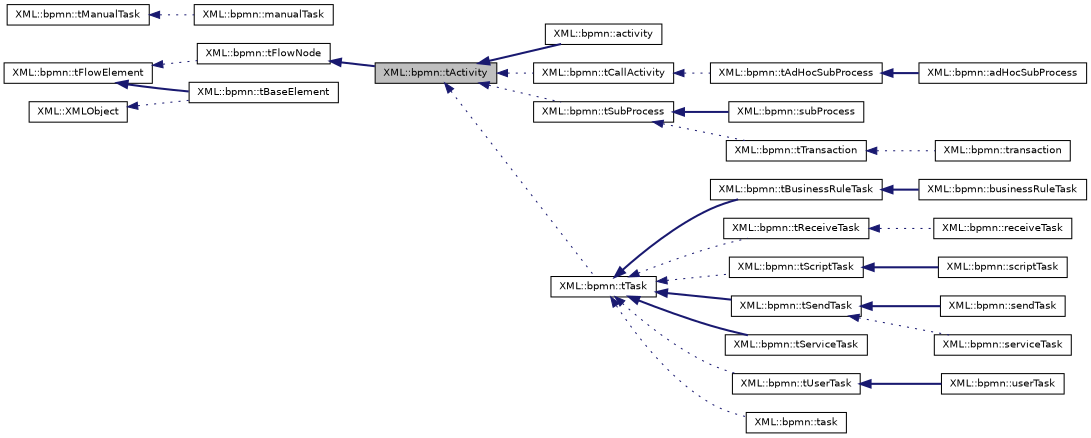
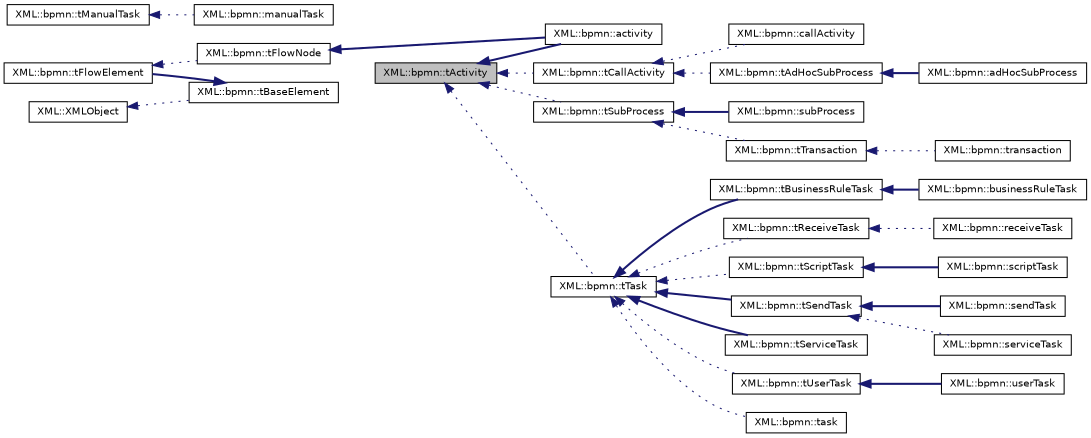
node "XML::bpmn::callActivity": added
edge "XML::bpmn::tActivity" -> "XML::bpmn::tFlowNode": now "XML::bpmn::activity" -> "XML::bpmn::tFlowNode"
edge "XML::bpmn::tBaseElement" -> "XML::bpmn::tFlowElement": reversed
